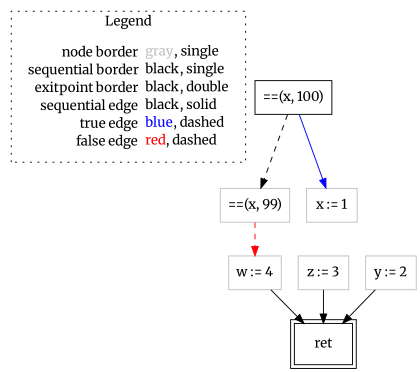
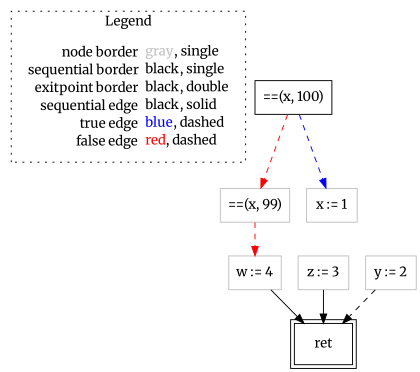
edge "==(x, 100)" -> "==(x, 99)": color black -> red
edge "==(x, 100)" -> "x := 1": style solid -> dashed
edge "y := 2" -> "ret": style solid -> dashed
